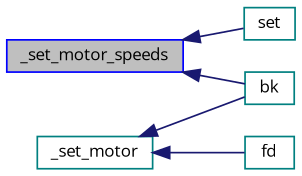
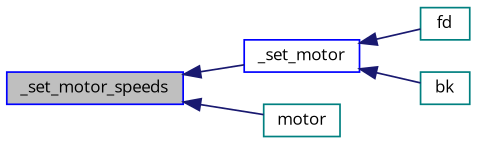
node "set": label "set" -> "motor"
edge "bk" -> "_set_motor_speeds": now "_set_motor" -> "_set_motor_speeds"
node "_set_motor": color teal -> blue
